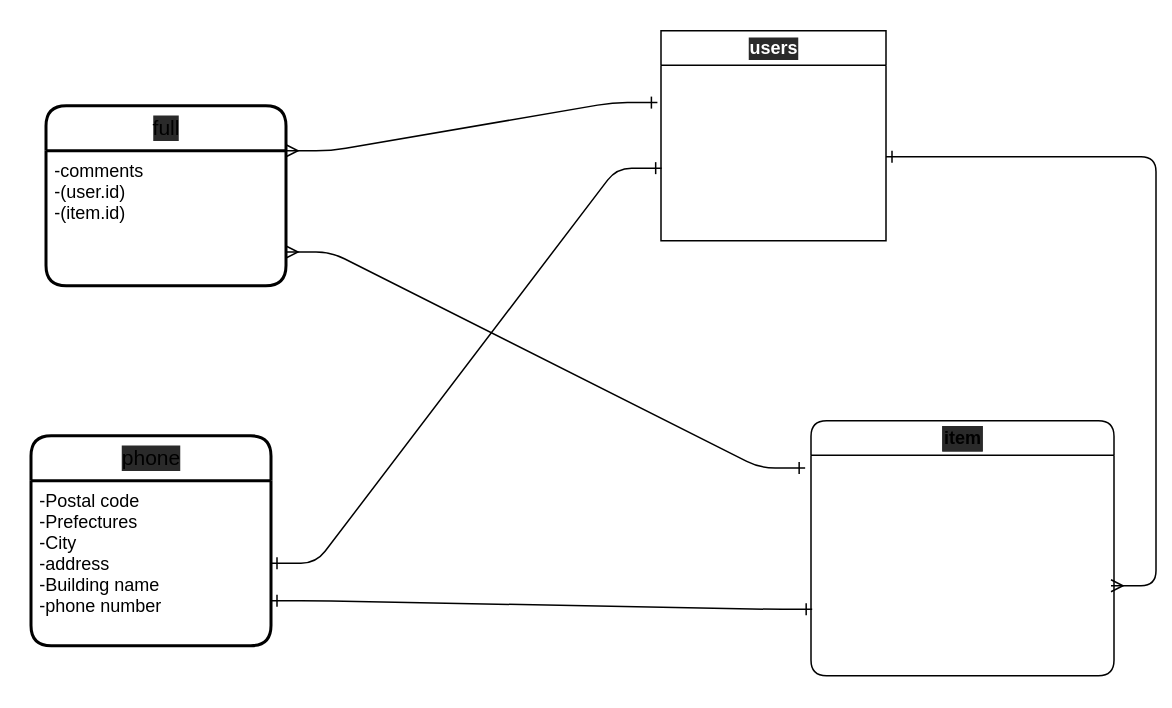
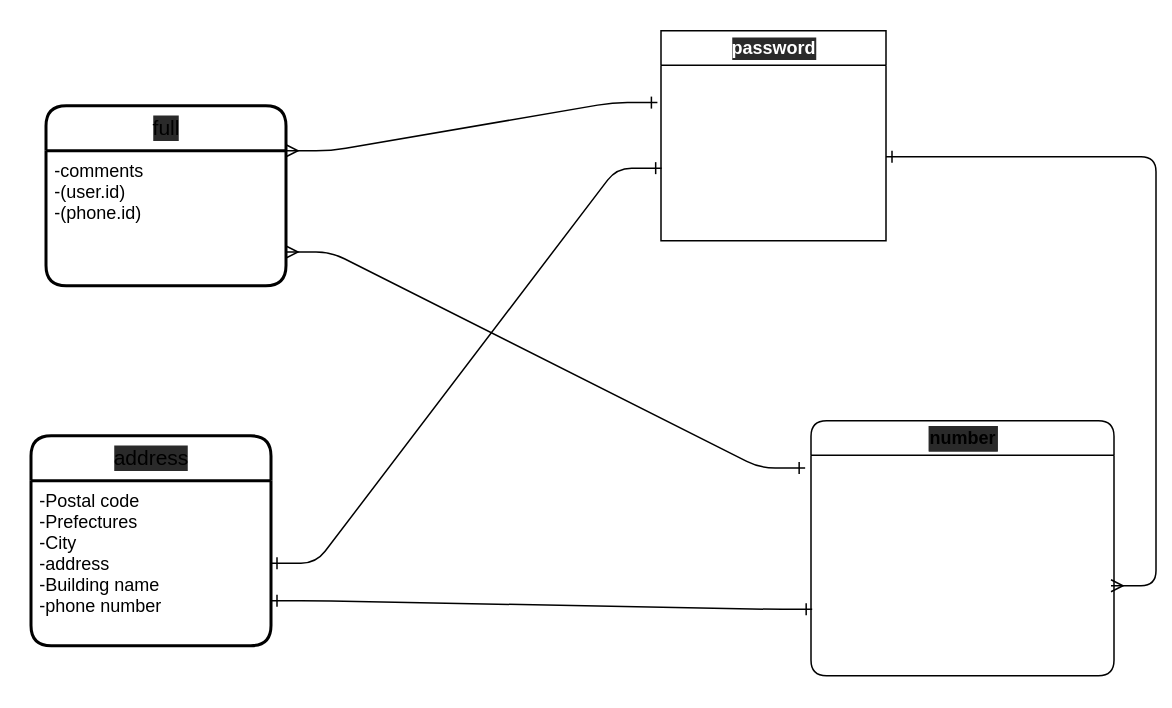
node "users": label "users" -> "password"
node "-comments -(user.id) -(item.id)": label "-comments -(user.id) -(item.id)" -> "-comments -(user.id) -(phone.id)"
node "item": label "item" -> "number"
node "phone": label "phone" -> "address"
